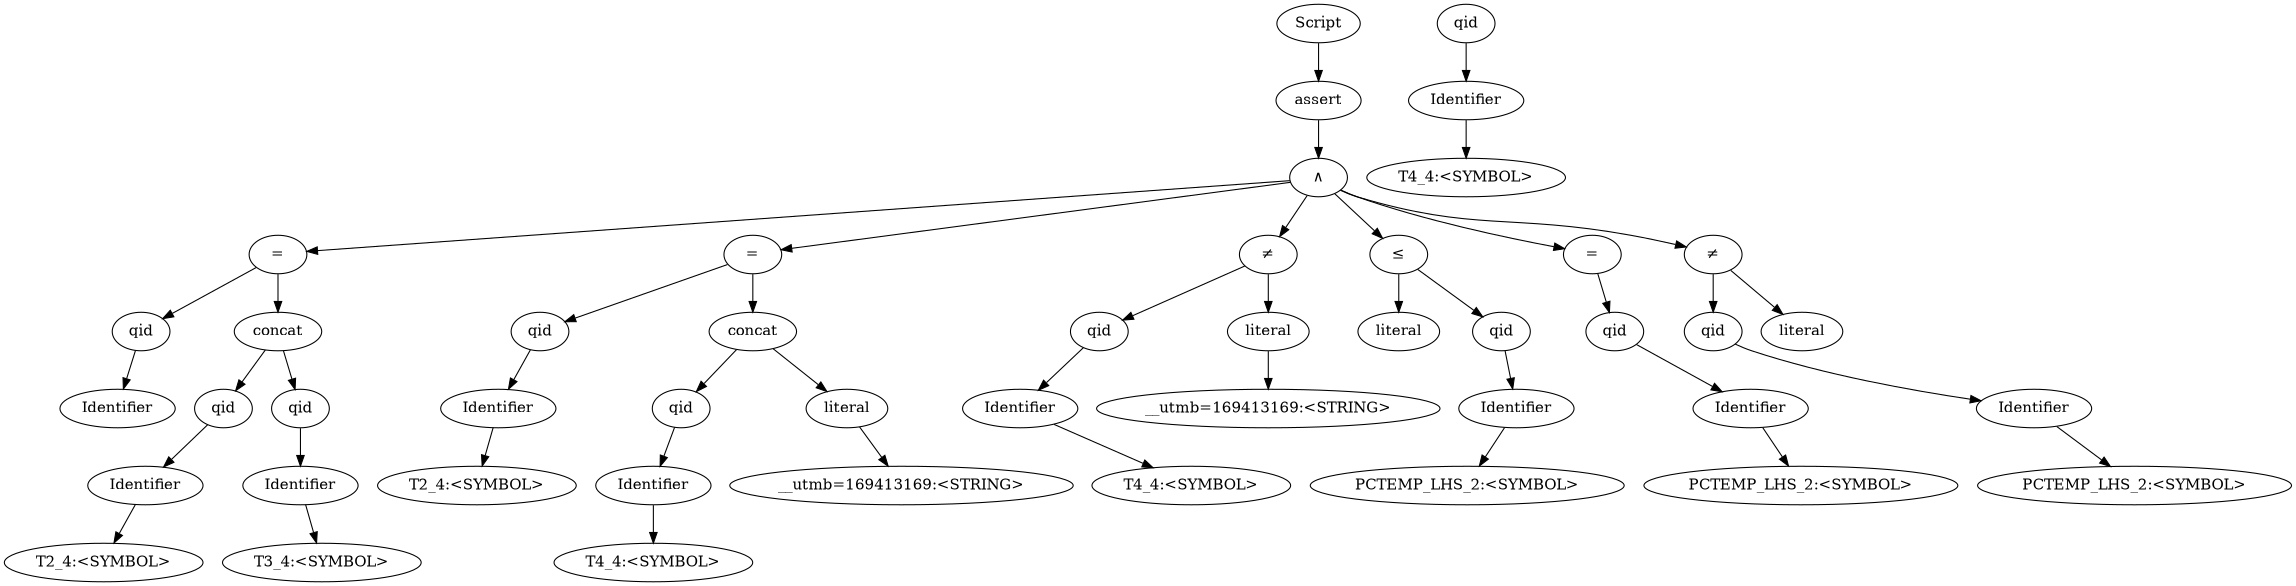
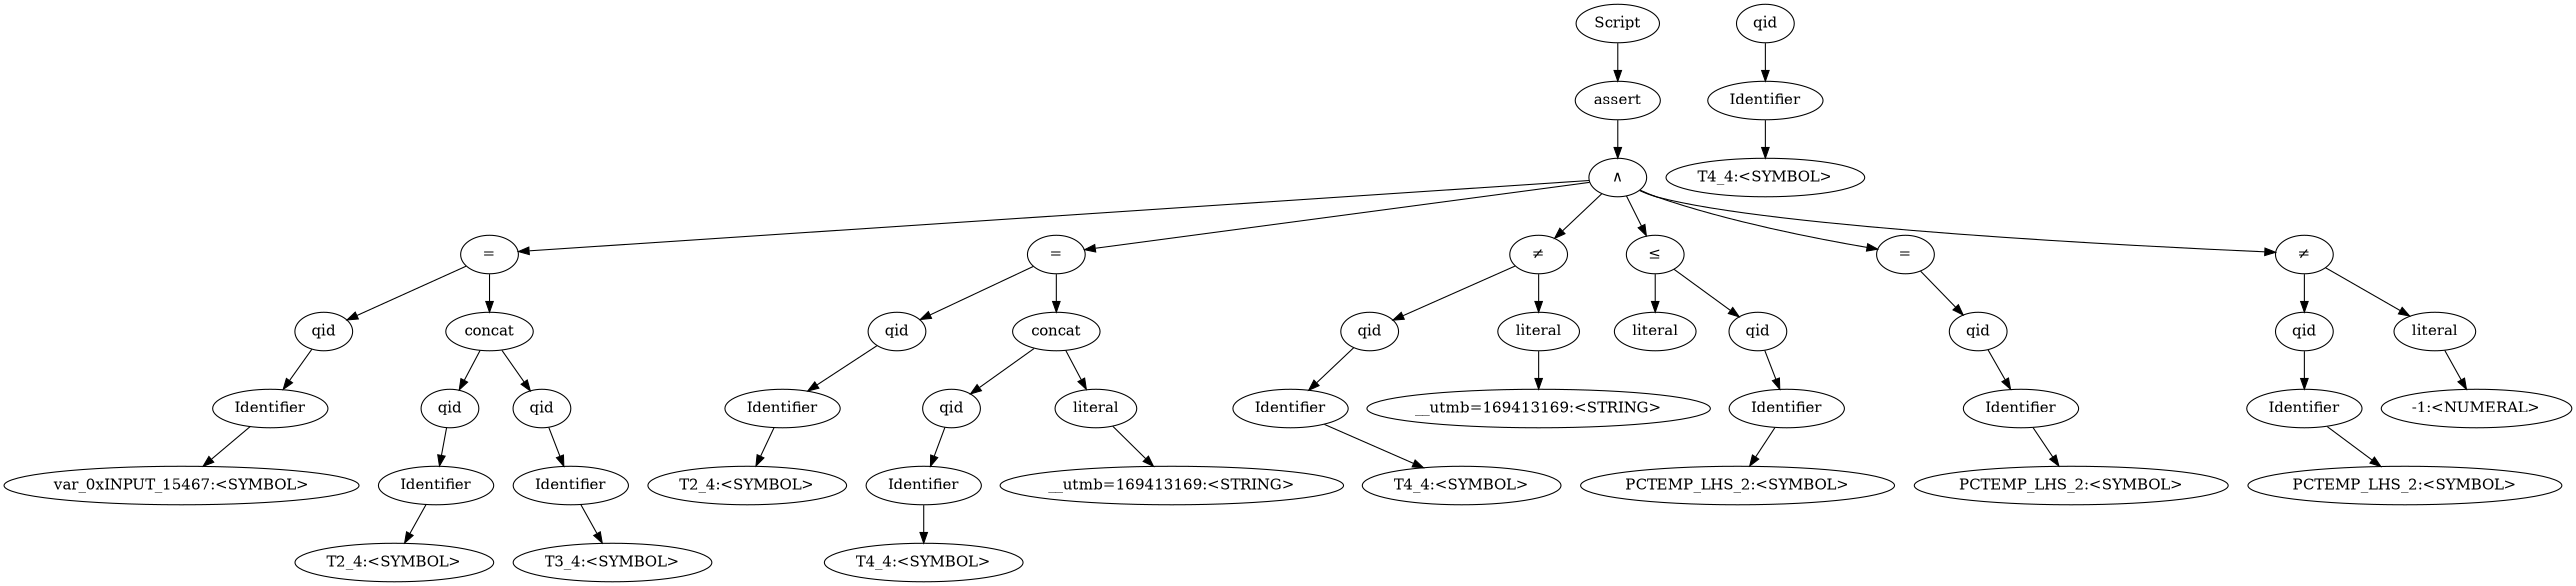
node "-1:<NUMERAL>": added
node "var_0xINPUT_15467:<SYMBOL>": added
